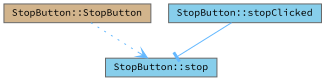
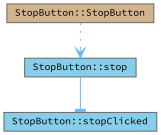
edge "StopButton::stopClicked" -> "StopButton::stop": reversed
